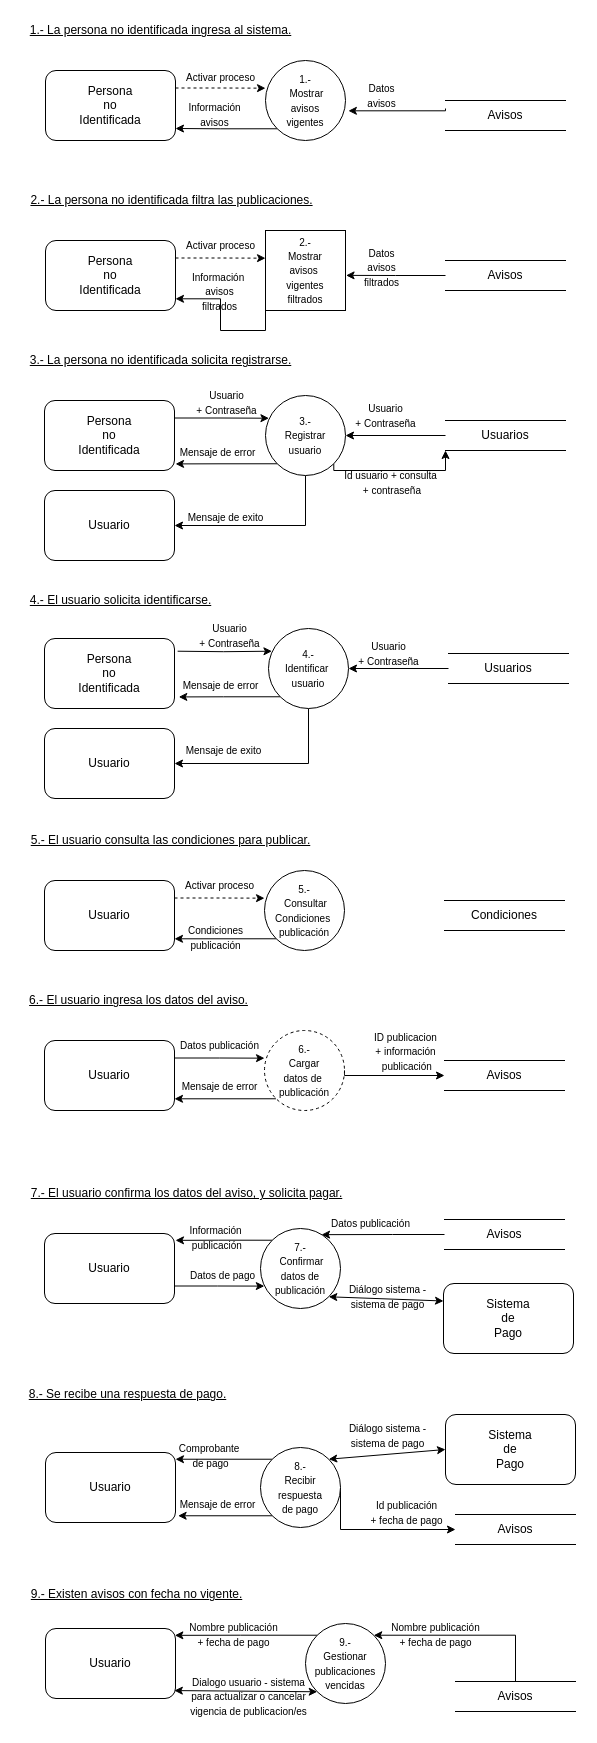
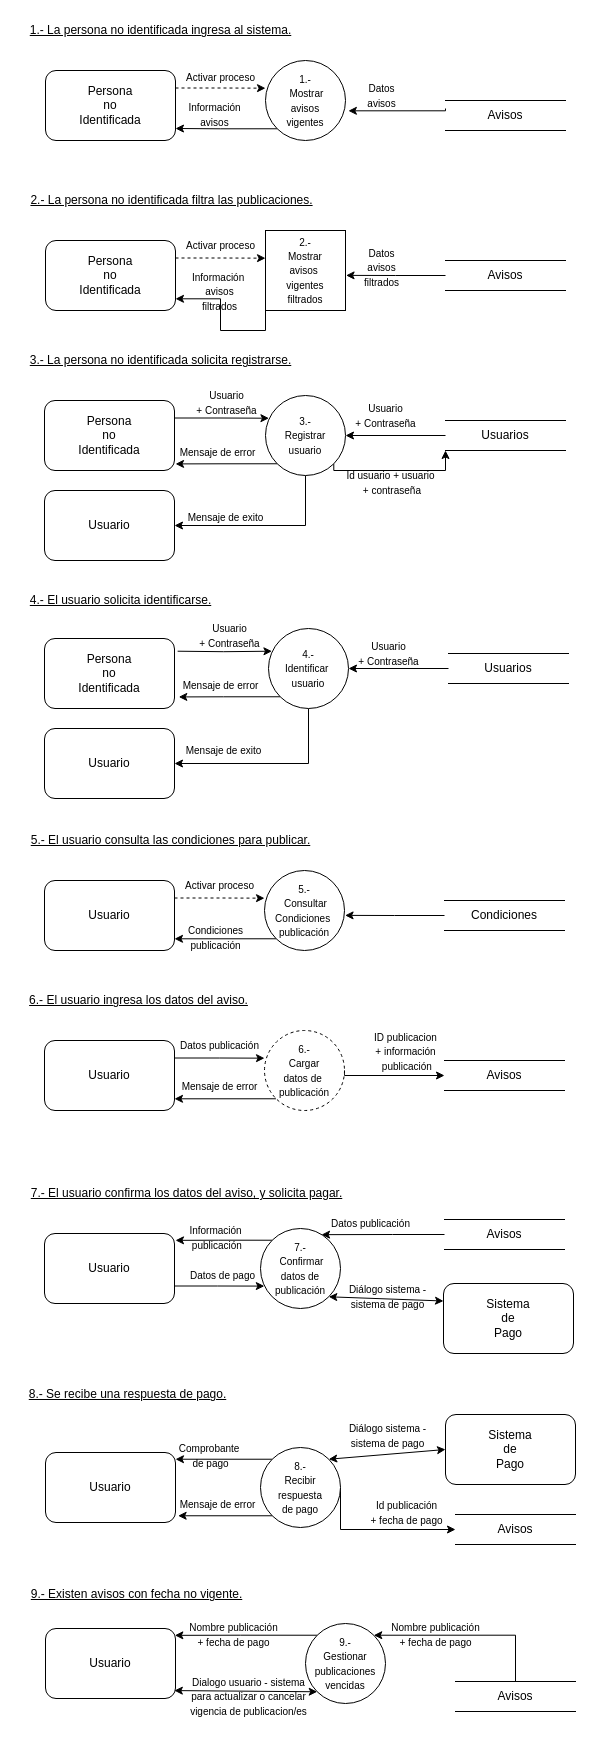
node "Id usuario + consulta + contraseña": label "Id usuario + consulta + contraseña" -> "Id usuario + usuario + contraseña"
edge "Condiciones" -> "5.- Consultar Condiciones publicación": added
